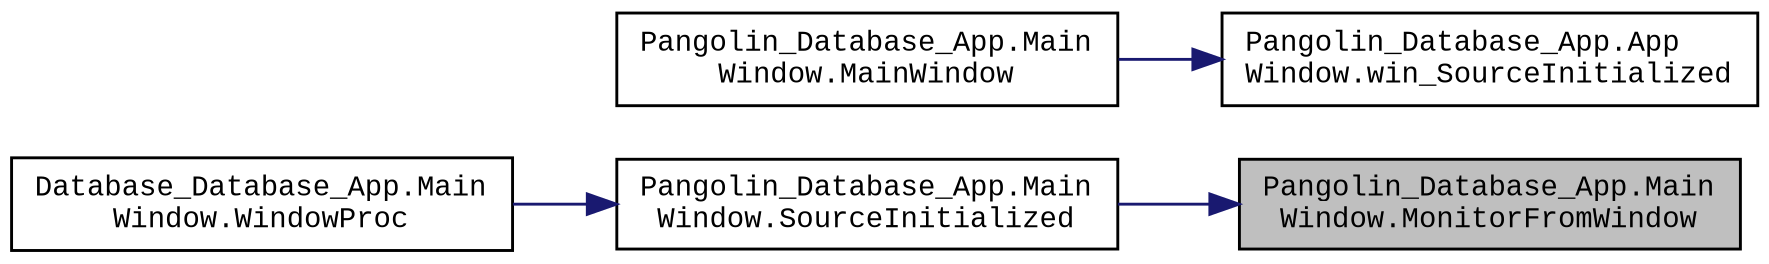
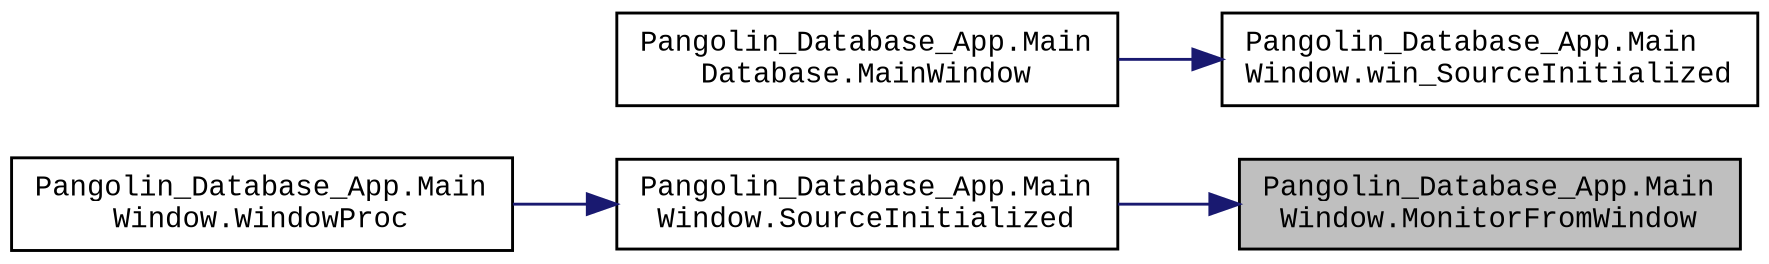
node "Pangolin_Database_App.Main Window.MainWindow": label "Pangolin_Database_App.Main Window.MainWindow" -> "Pangolin_Database_App.Main Database.MainWindow"
node "Pangolin_Database_App.App Window.win_SourceInitialized": label "Pangolin_Database_App.App Window.win_SourceInitialized" -> "Pangolin_Database_App.Main Window.win_SourceInitialized"
node "Database_Database_App.Main Window.WindowProc": label "Database_Database_App.Main Window.WindowProc" -> "Pangolin_Database_App.Main Window.WindowProc"
